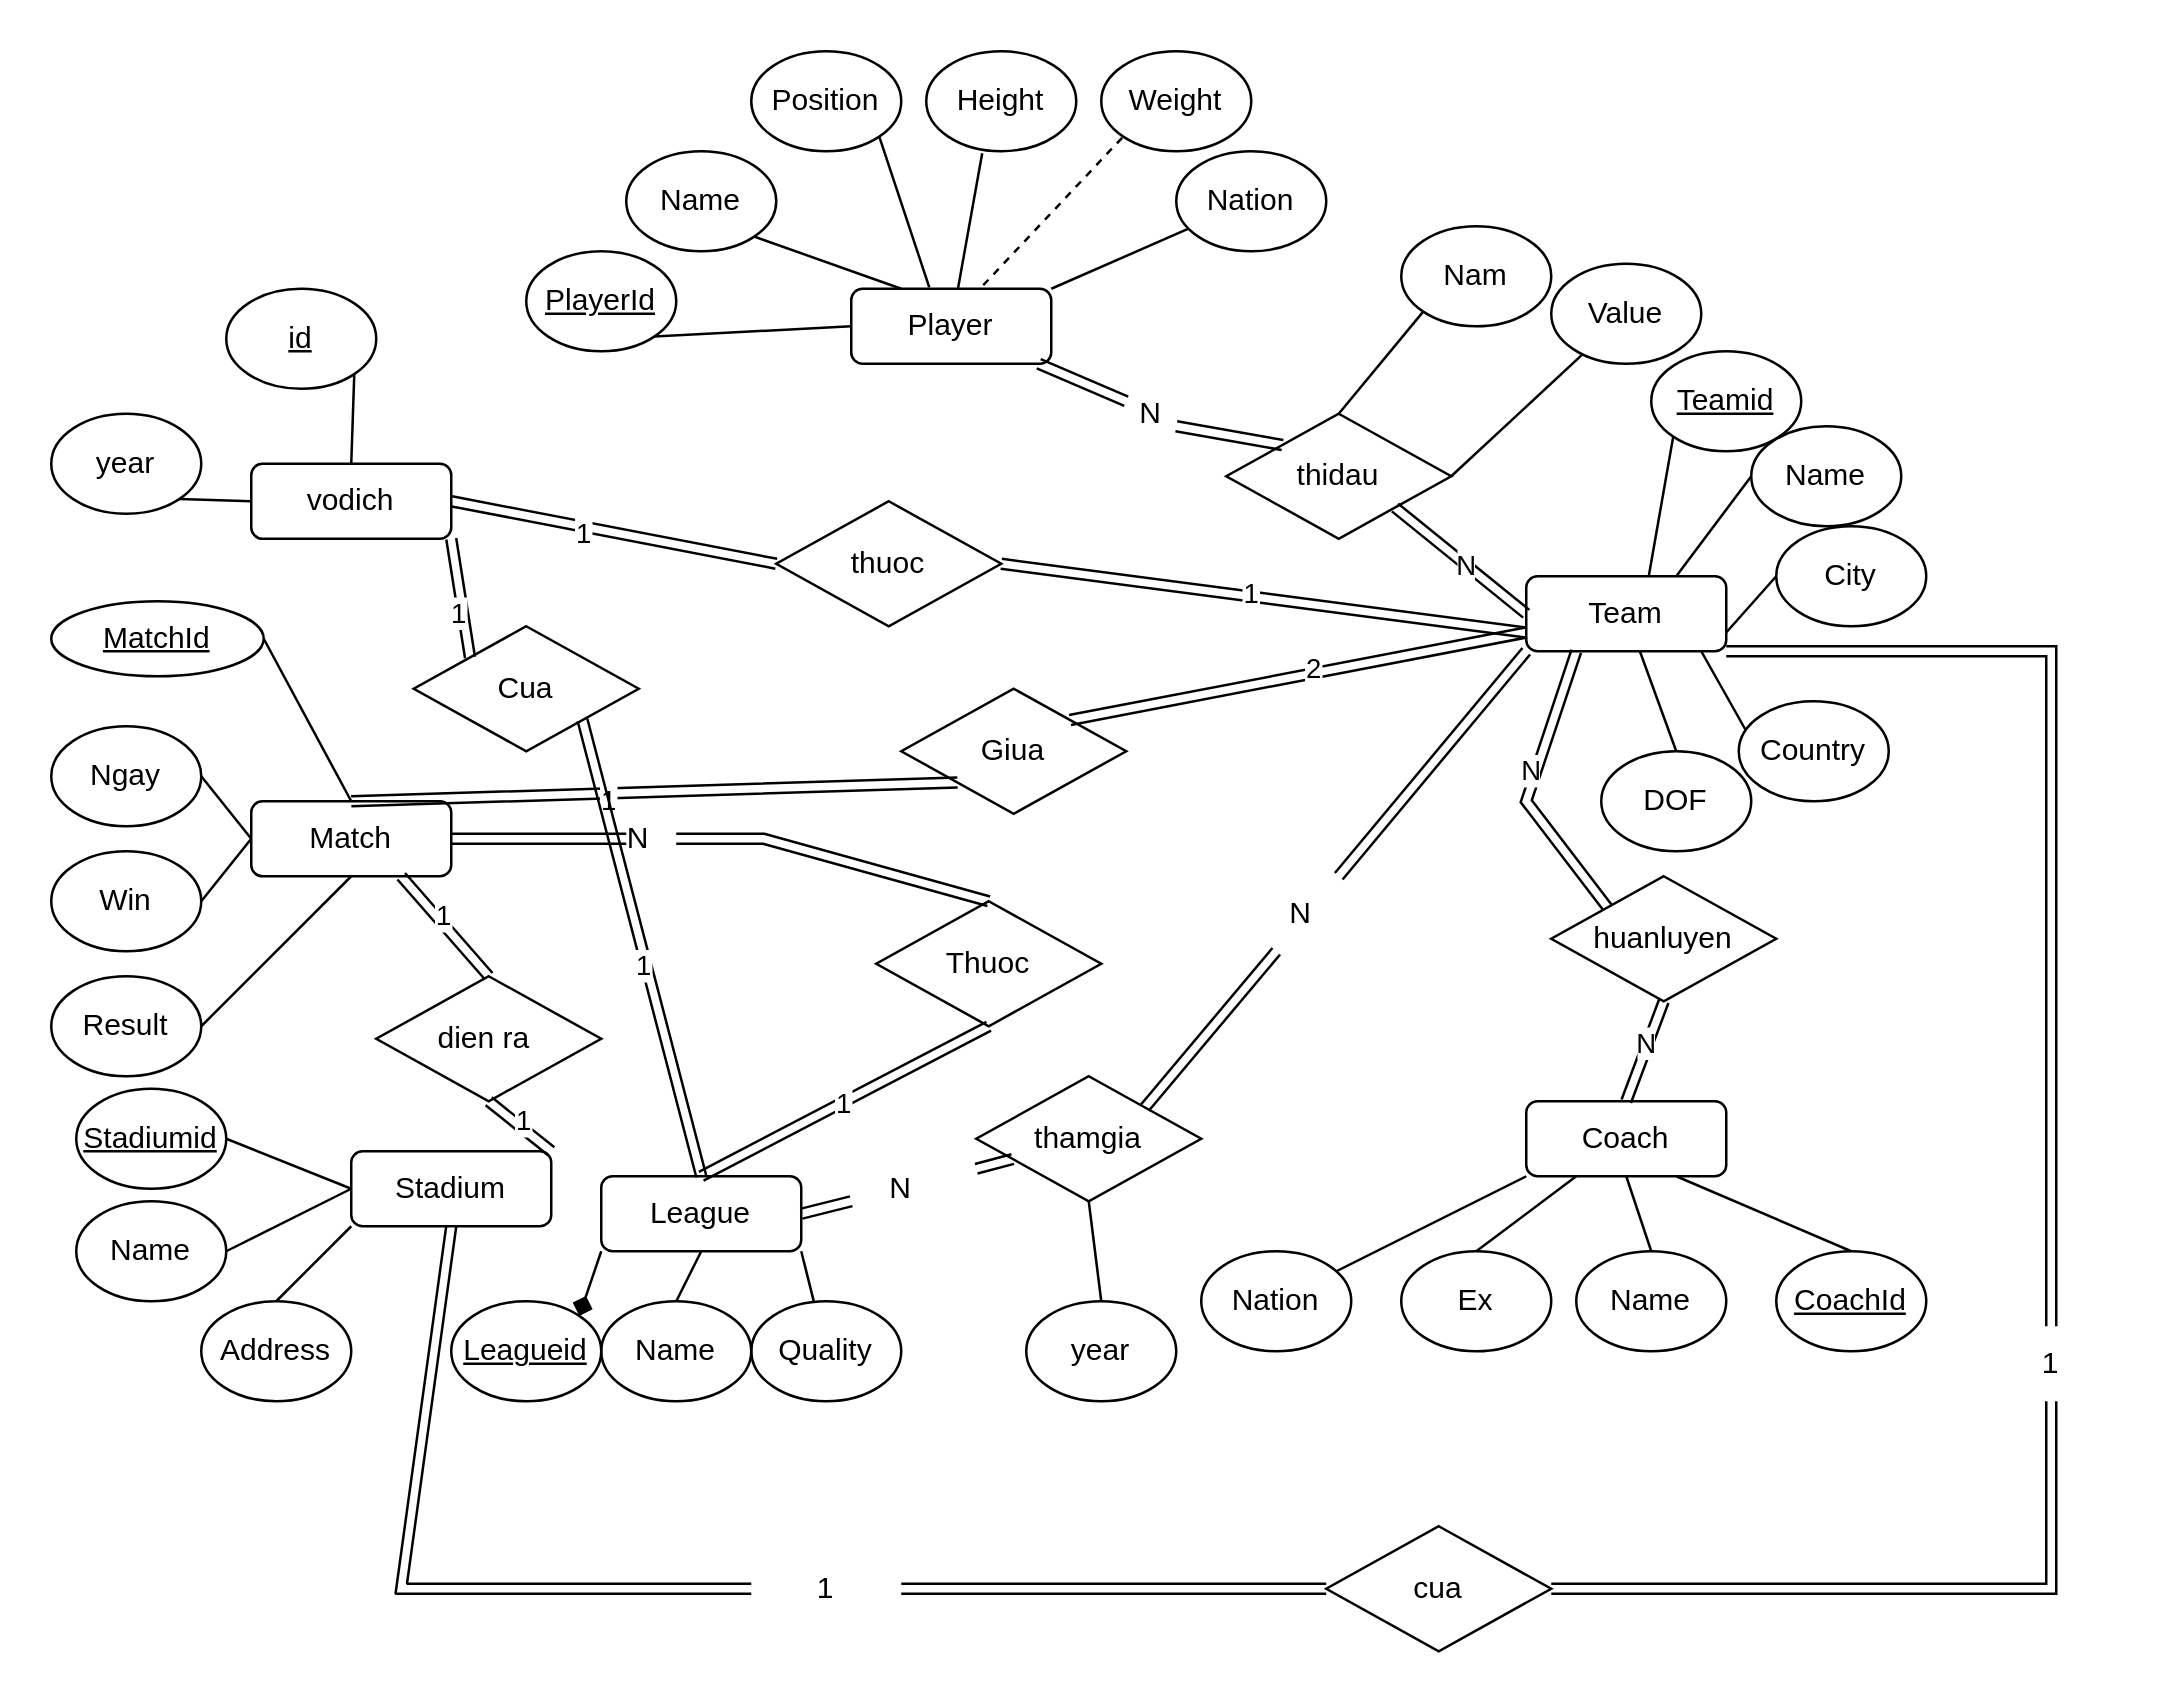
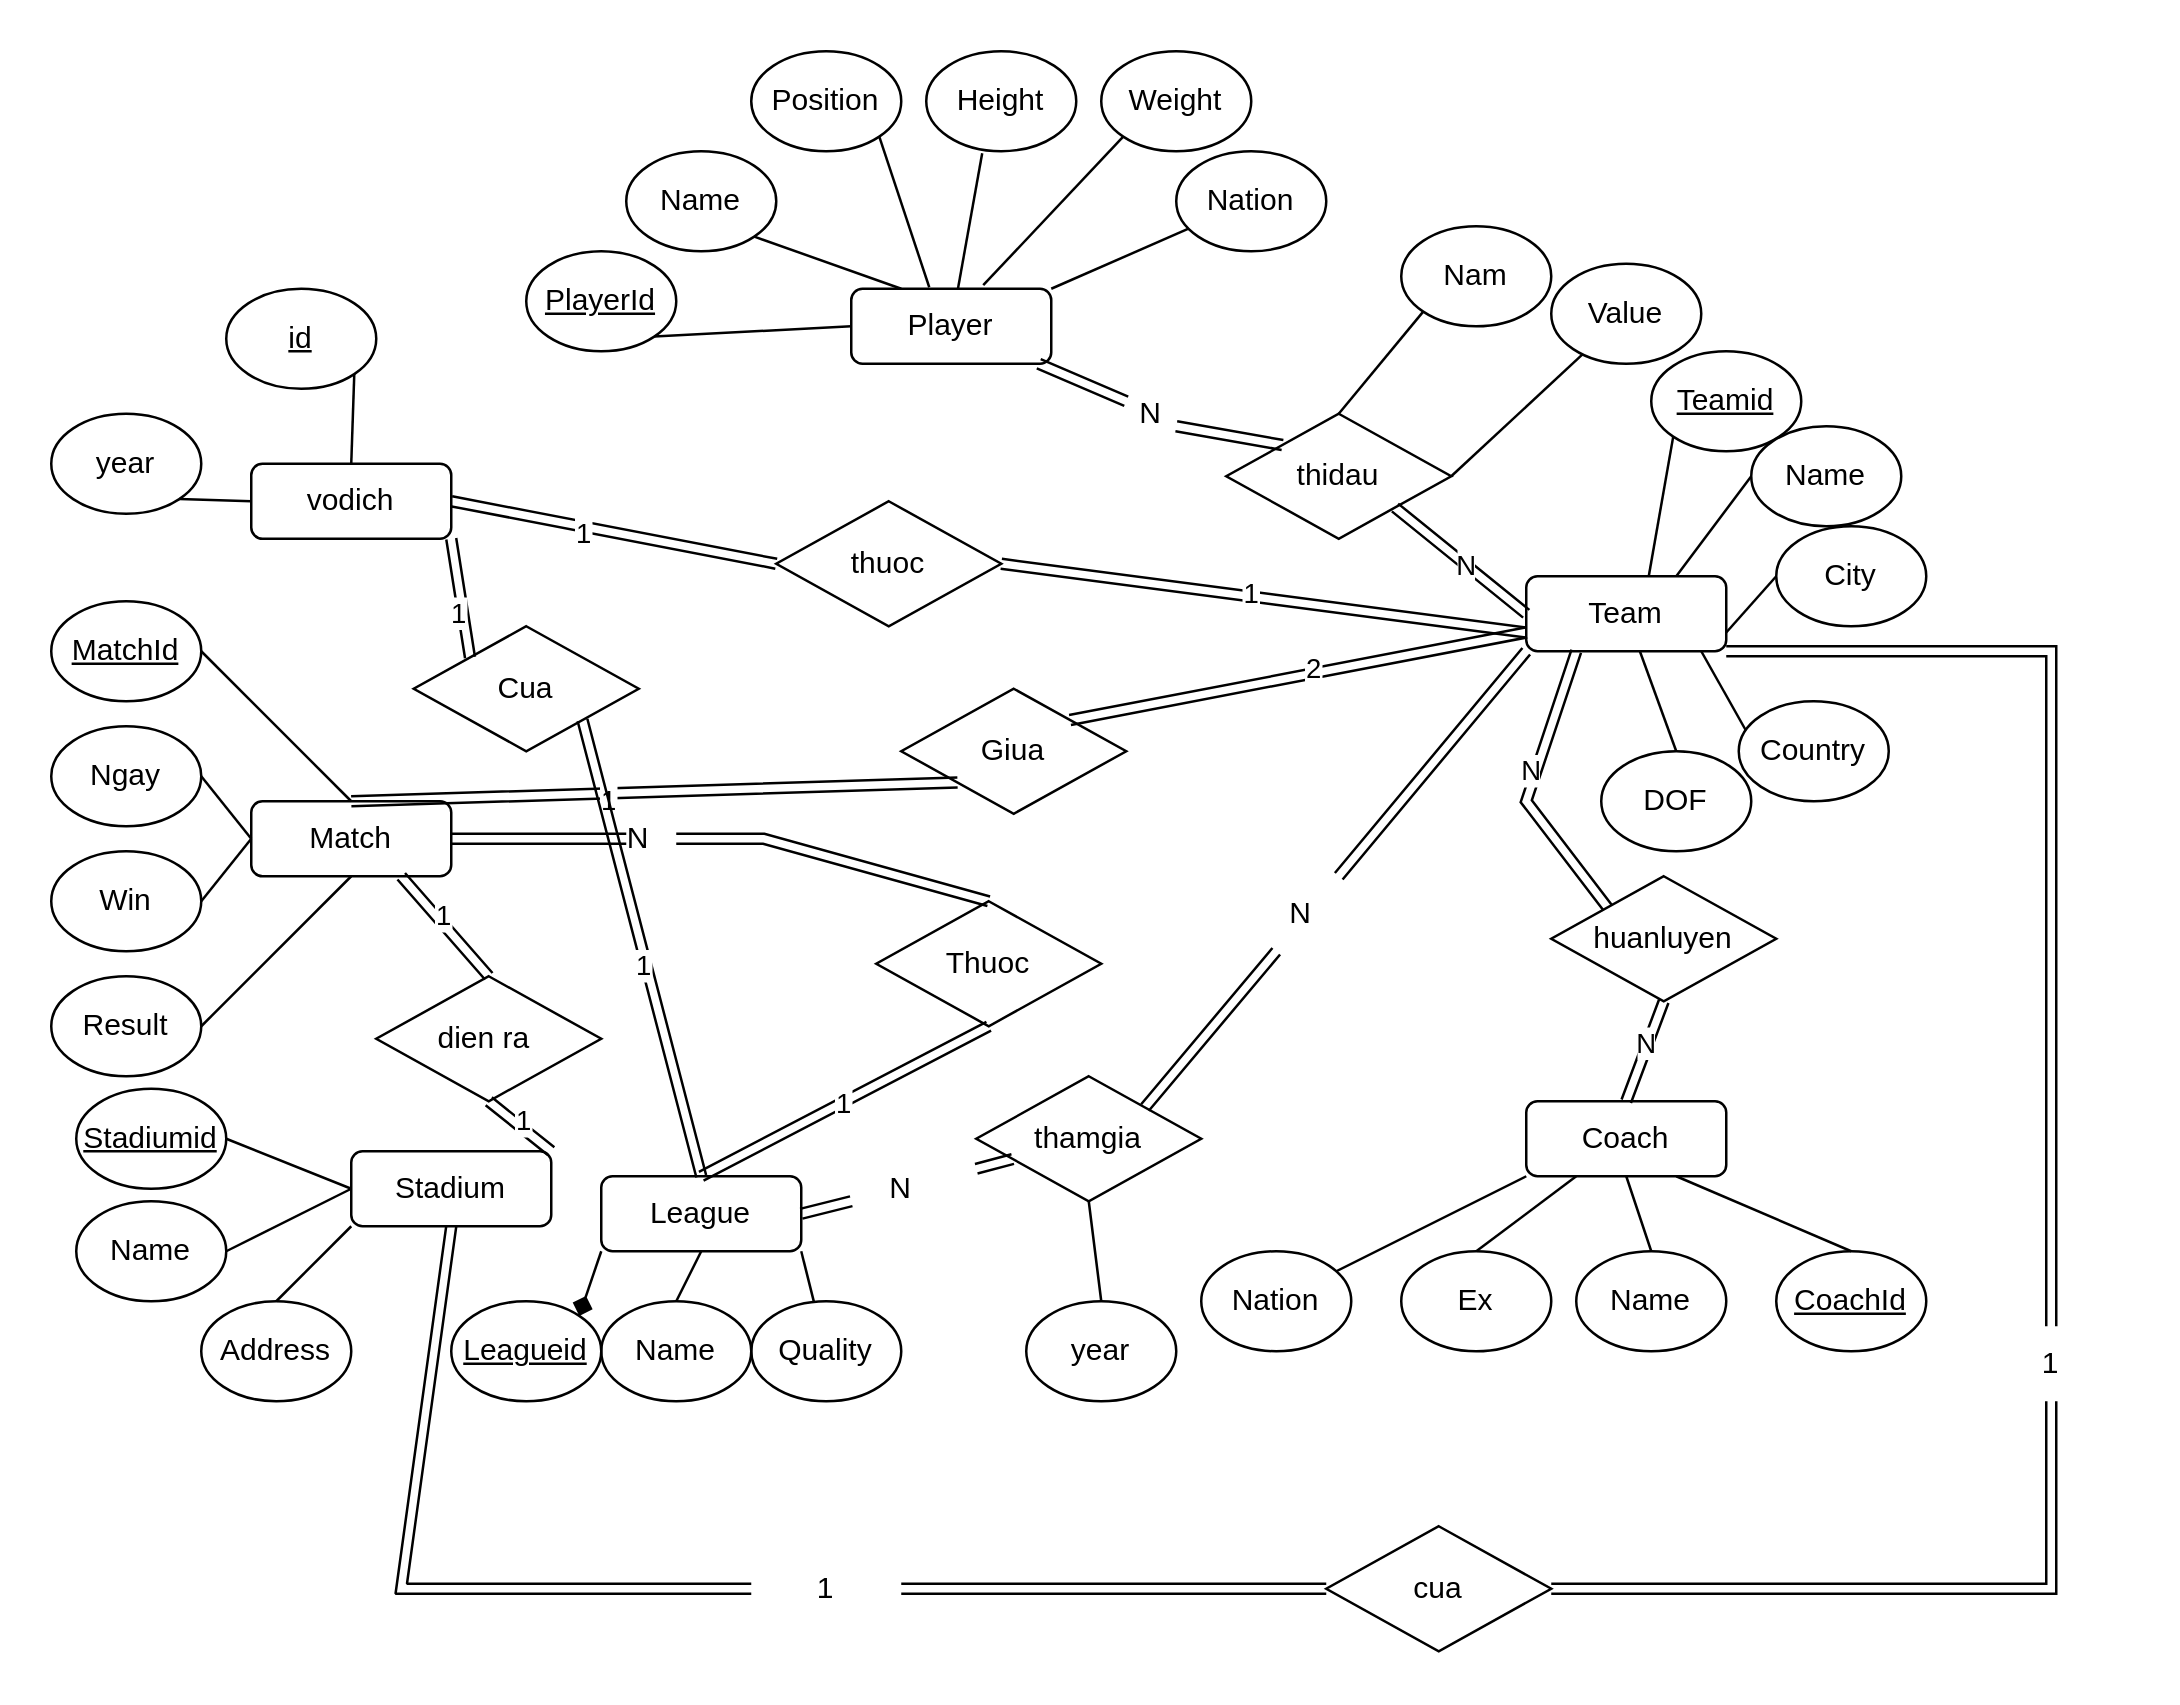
edge "Weight" -- "Player": style dashed -> solid
node "MatchId": size 213x75 -> 150x100
